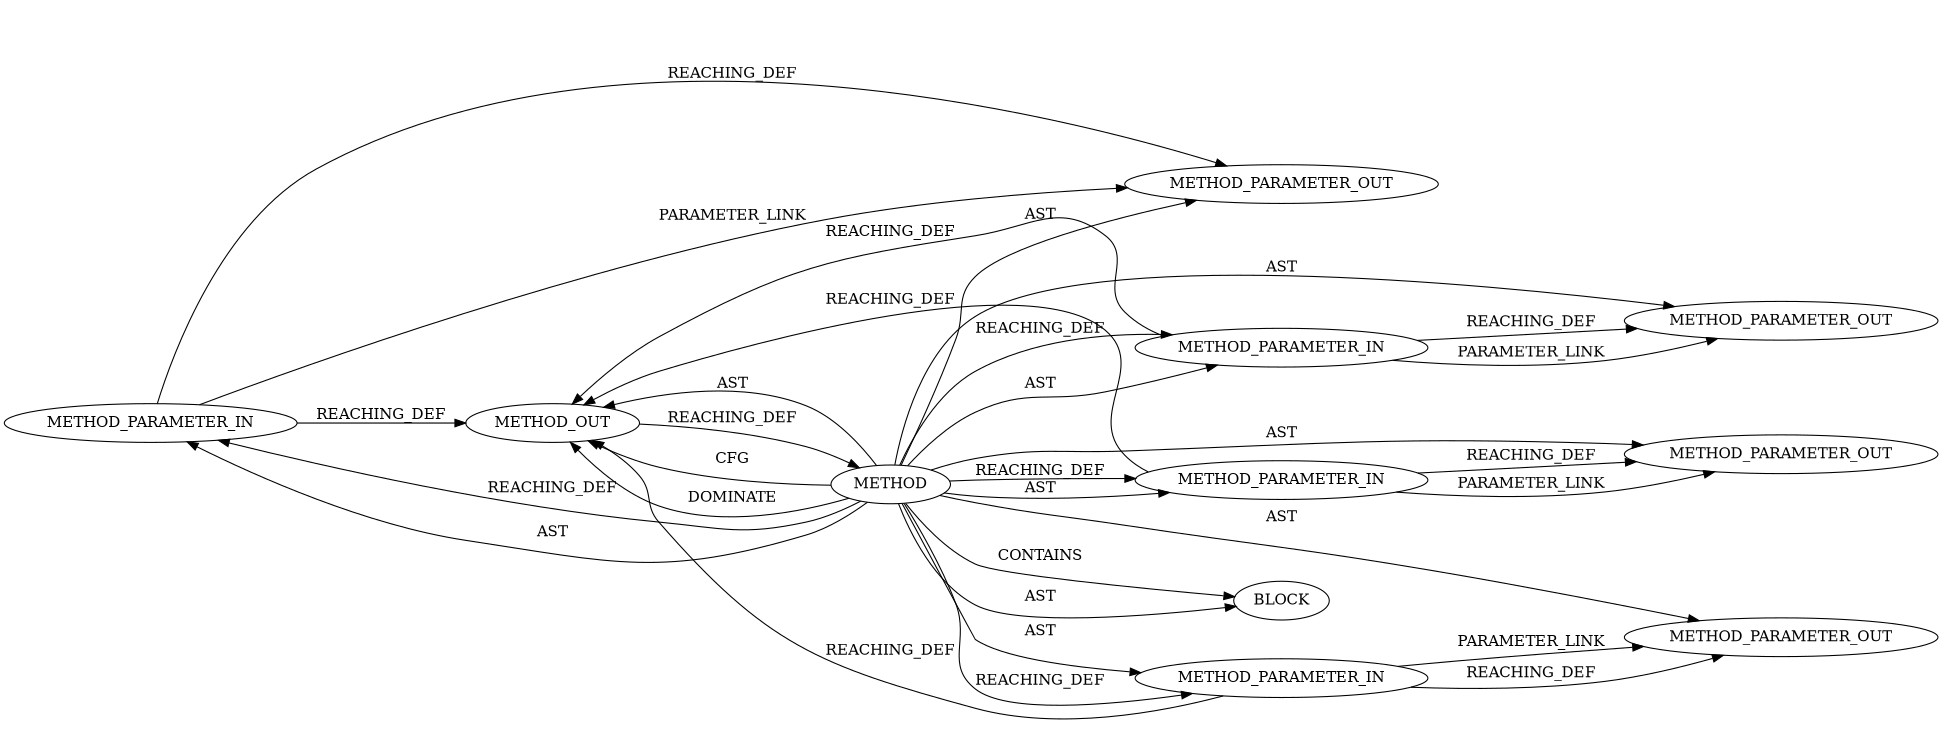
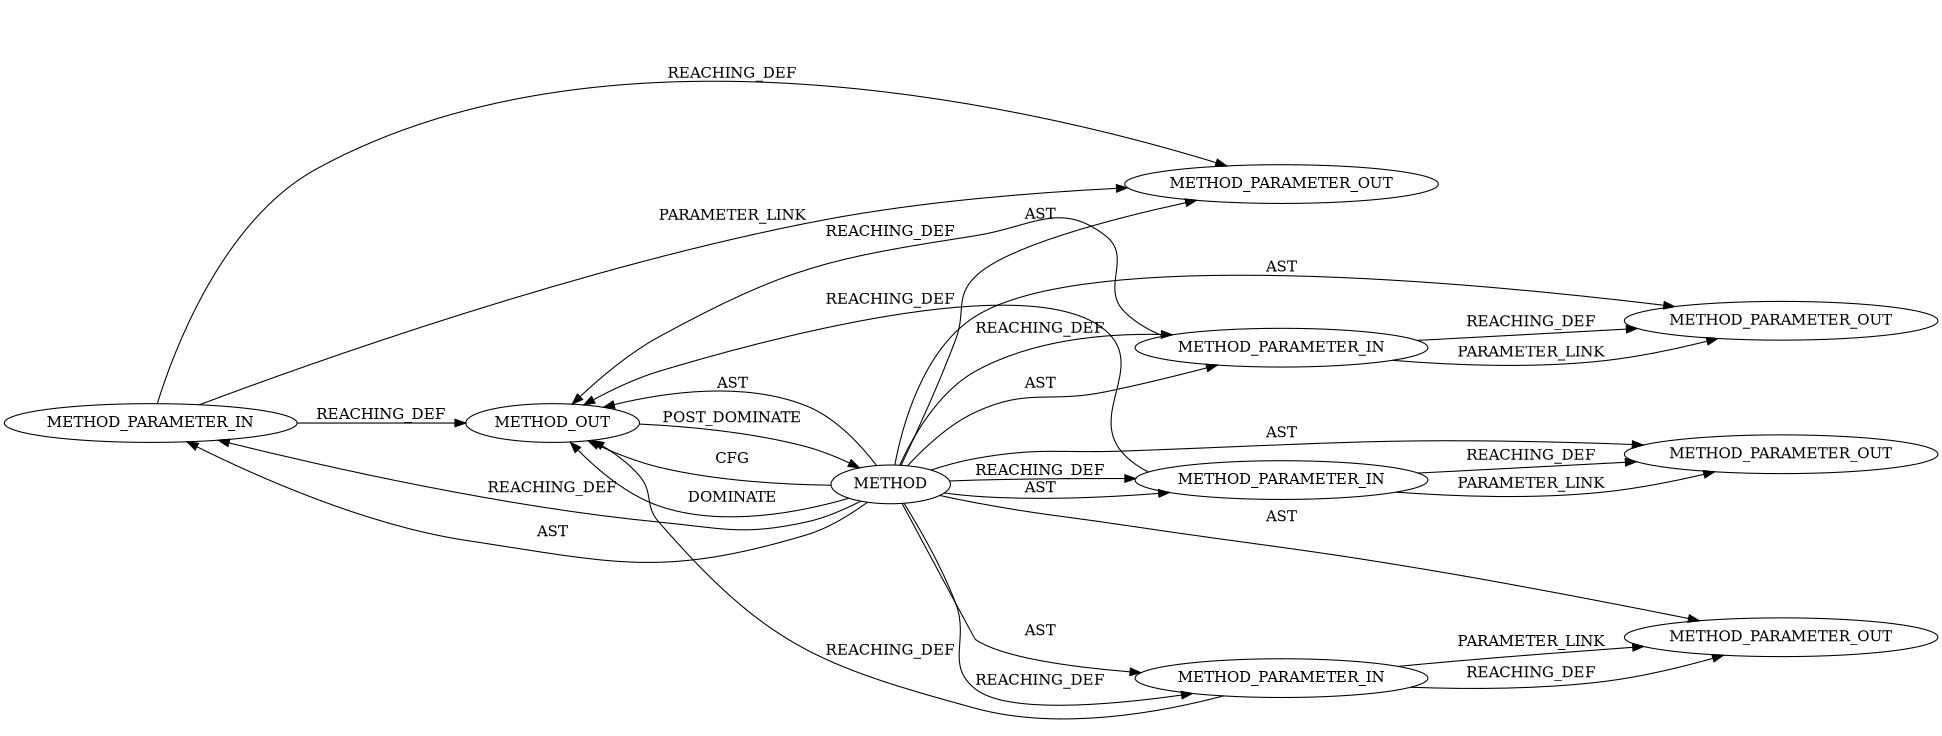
edge "METHOD_OUT" -> "METHOD": label "REACHING_DEF" -> "POST_DOMINATE"
node "BLOCK": removed
